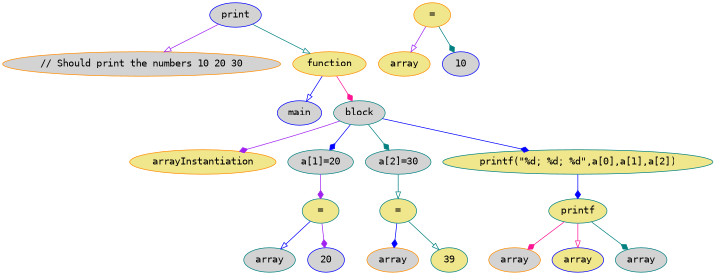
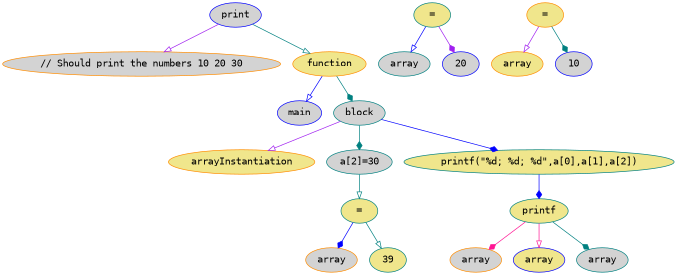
edge "function" -> "block": color deeppink -> teal
edge "block" -> "arrayInstantiation": arrowhead diamond -> onormal
node "a[1]=20": removed
